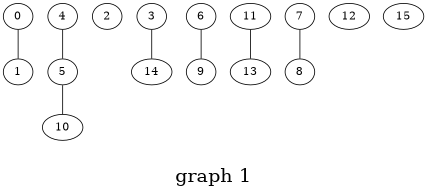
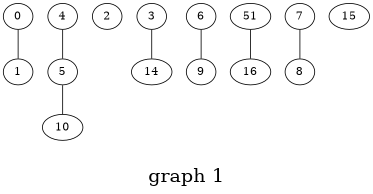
node "11": label "11" -> "51"
node "12": removed
node "13": label "13" -> "16"
